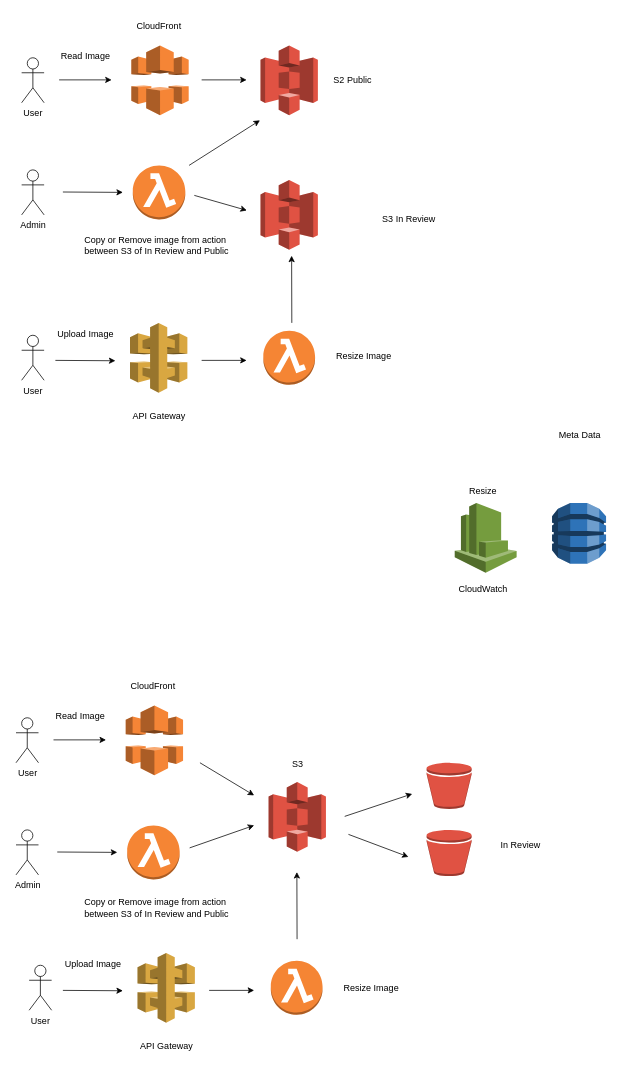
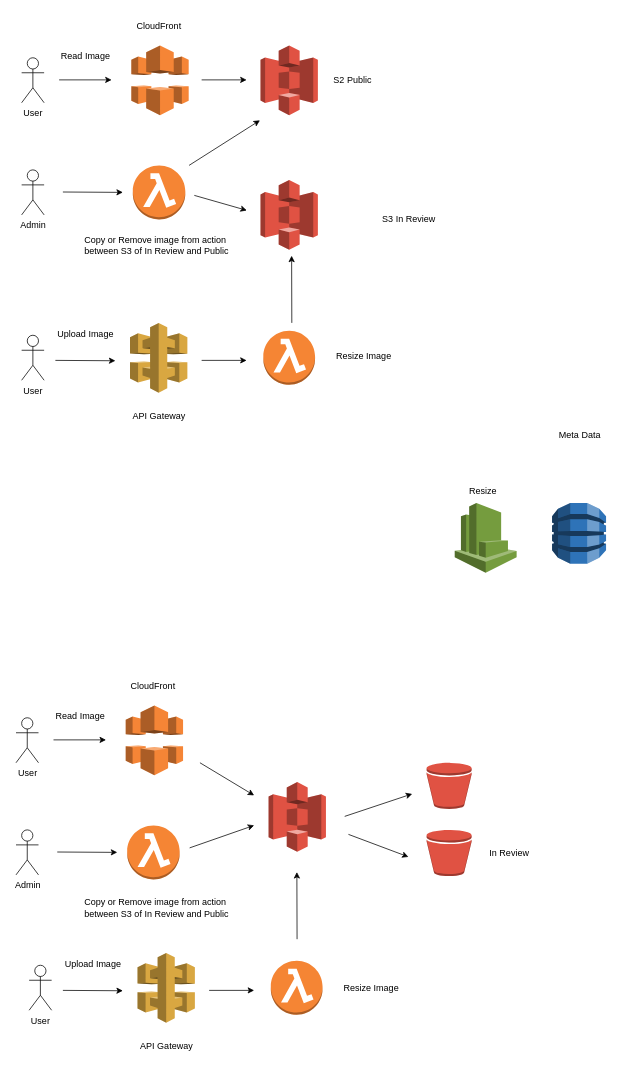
node "CloudWatch": removed
node "S3": removed
node "In Review": moved (520, 845) -> (509, 853)
